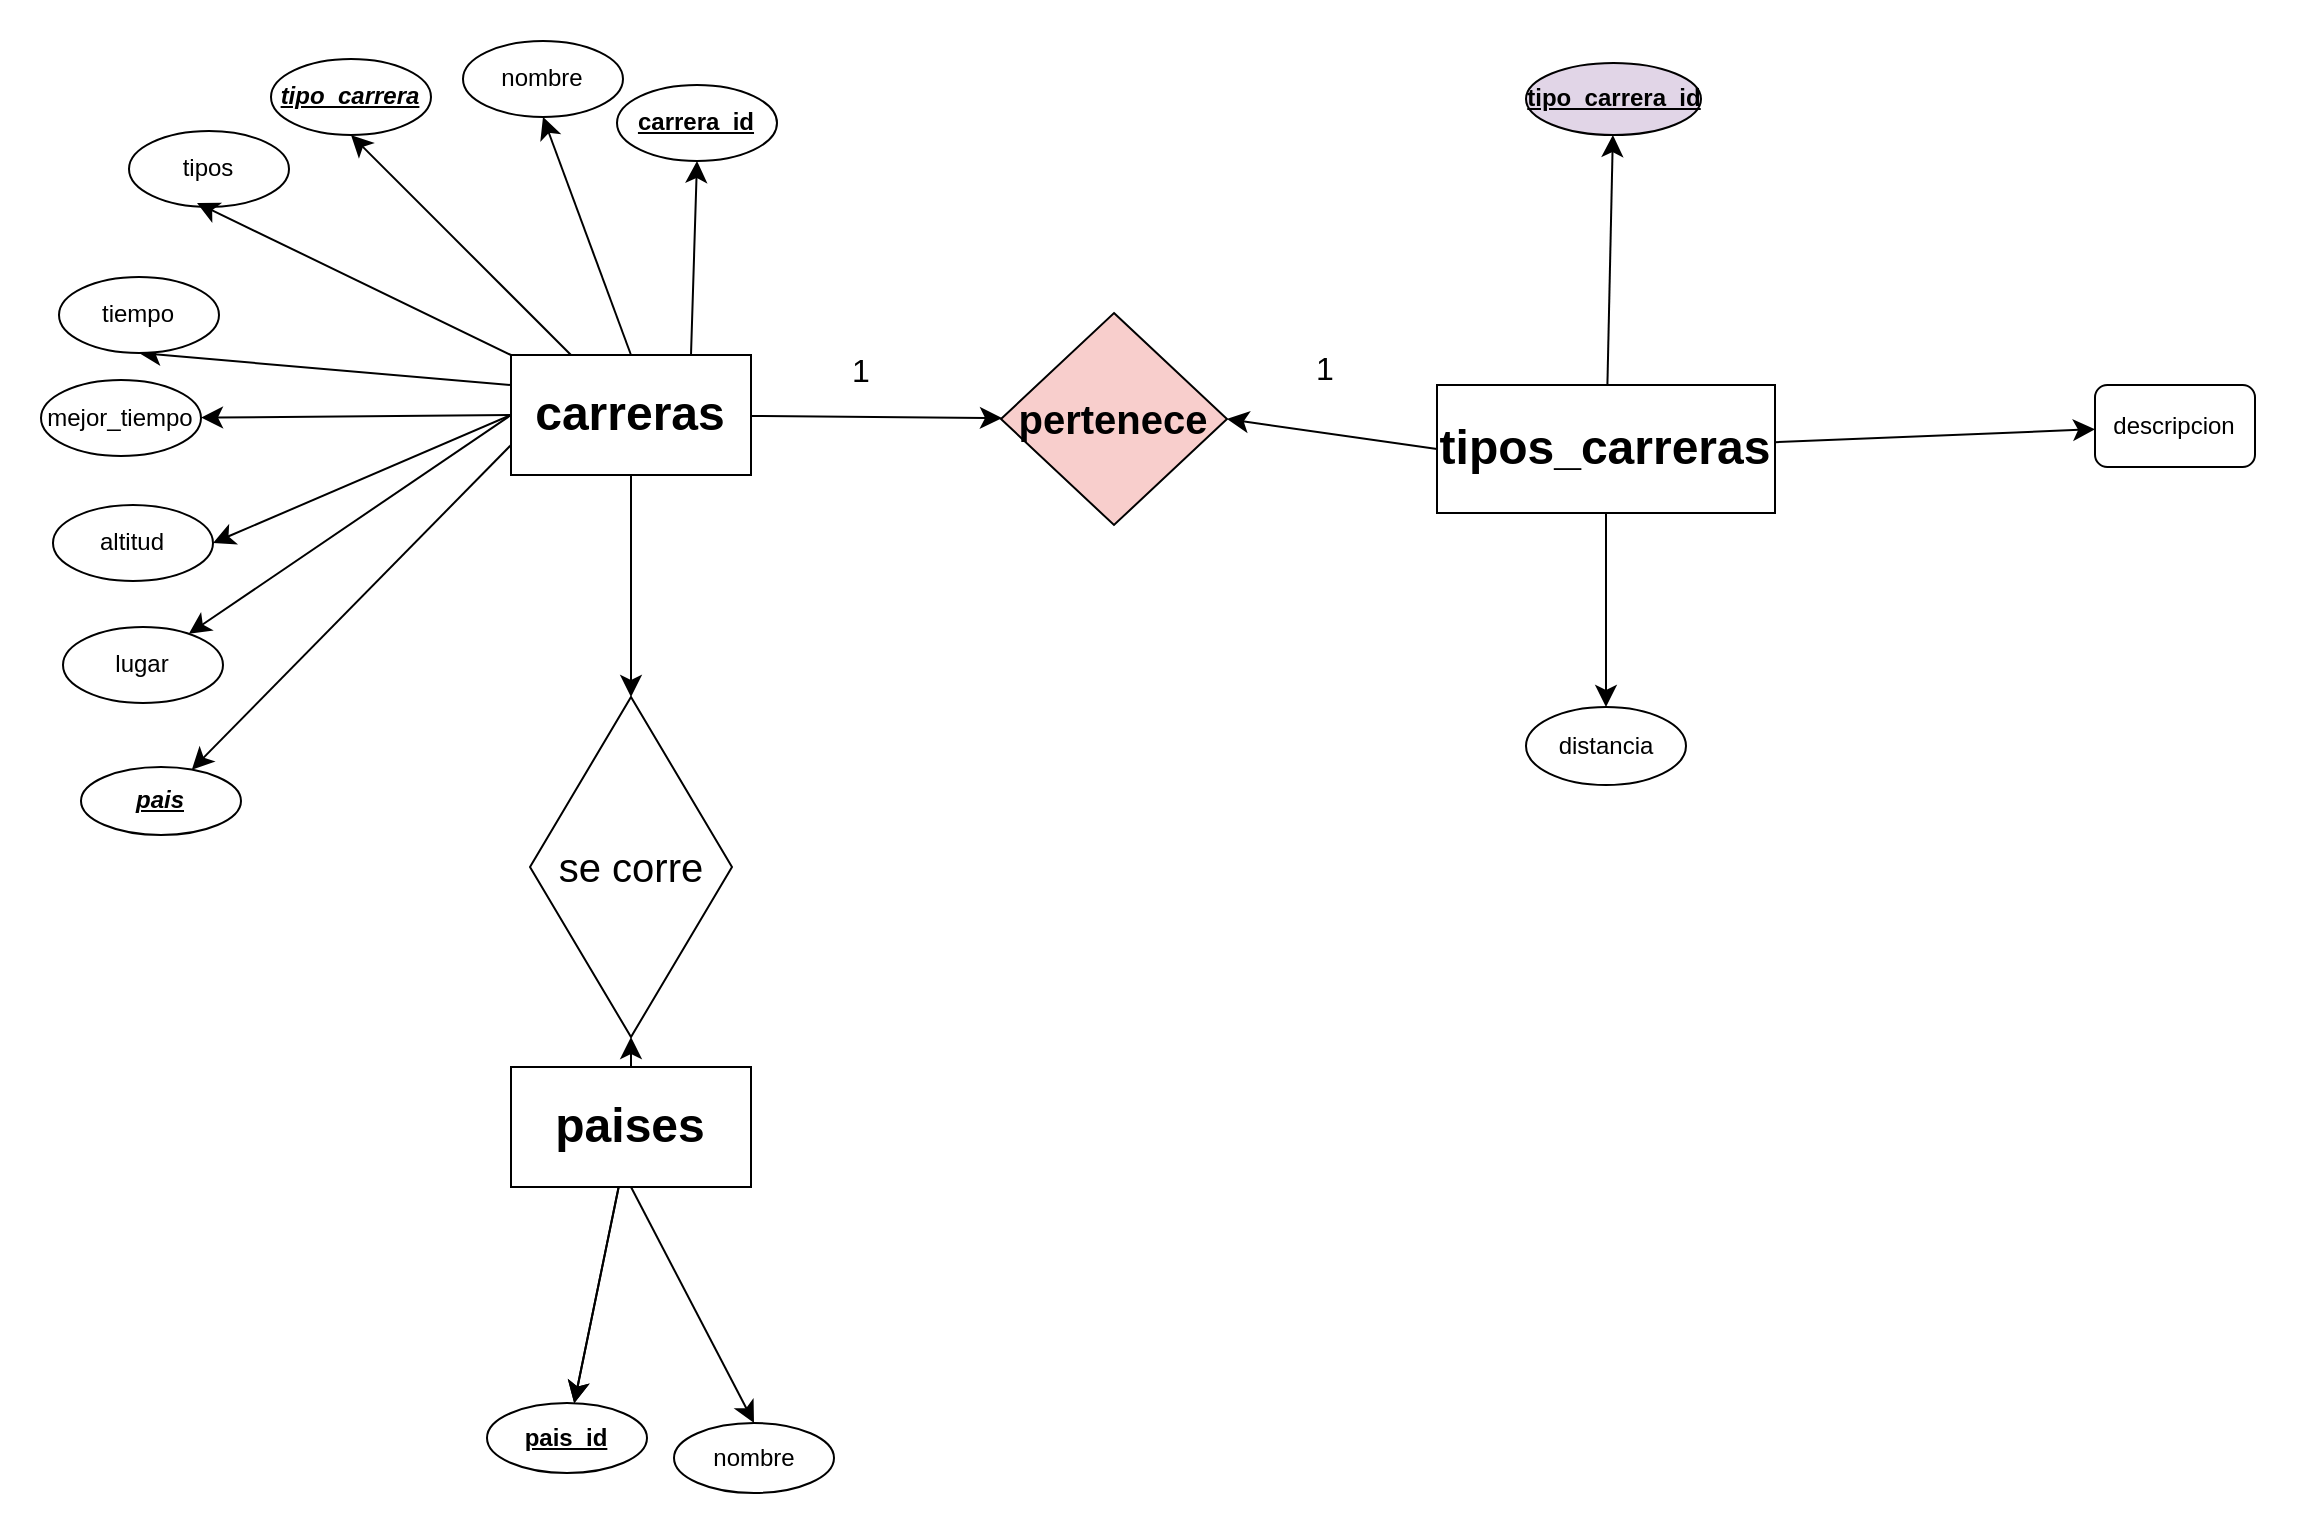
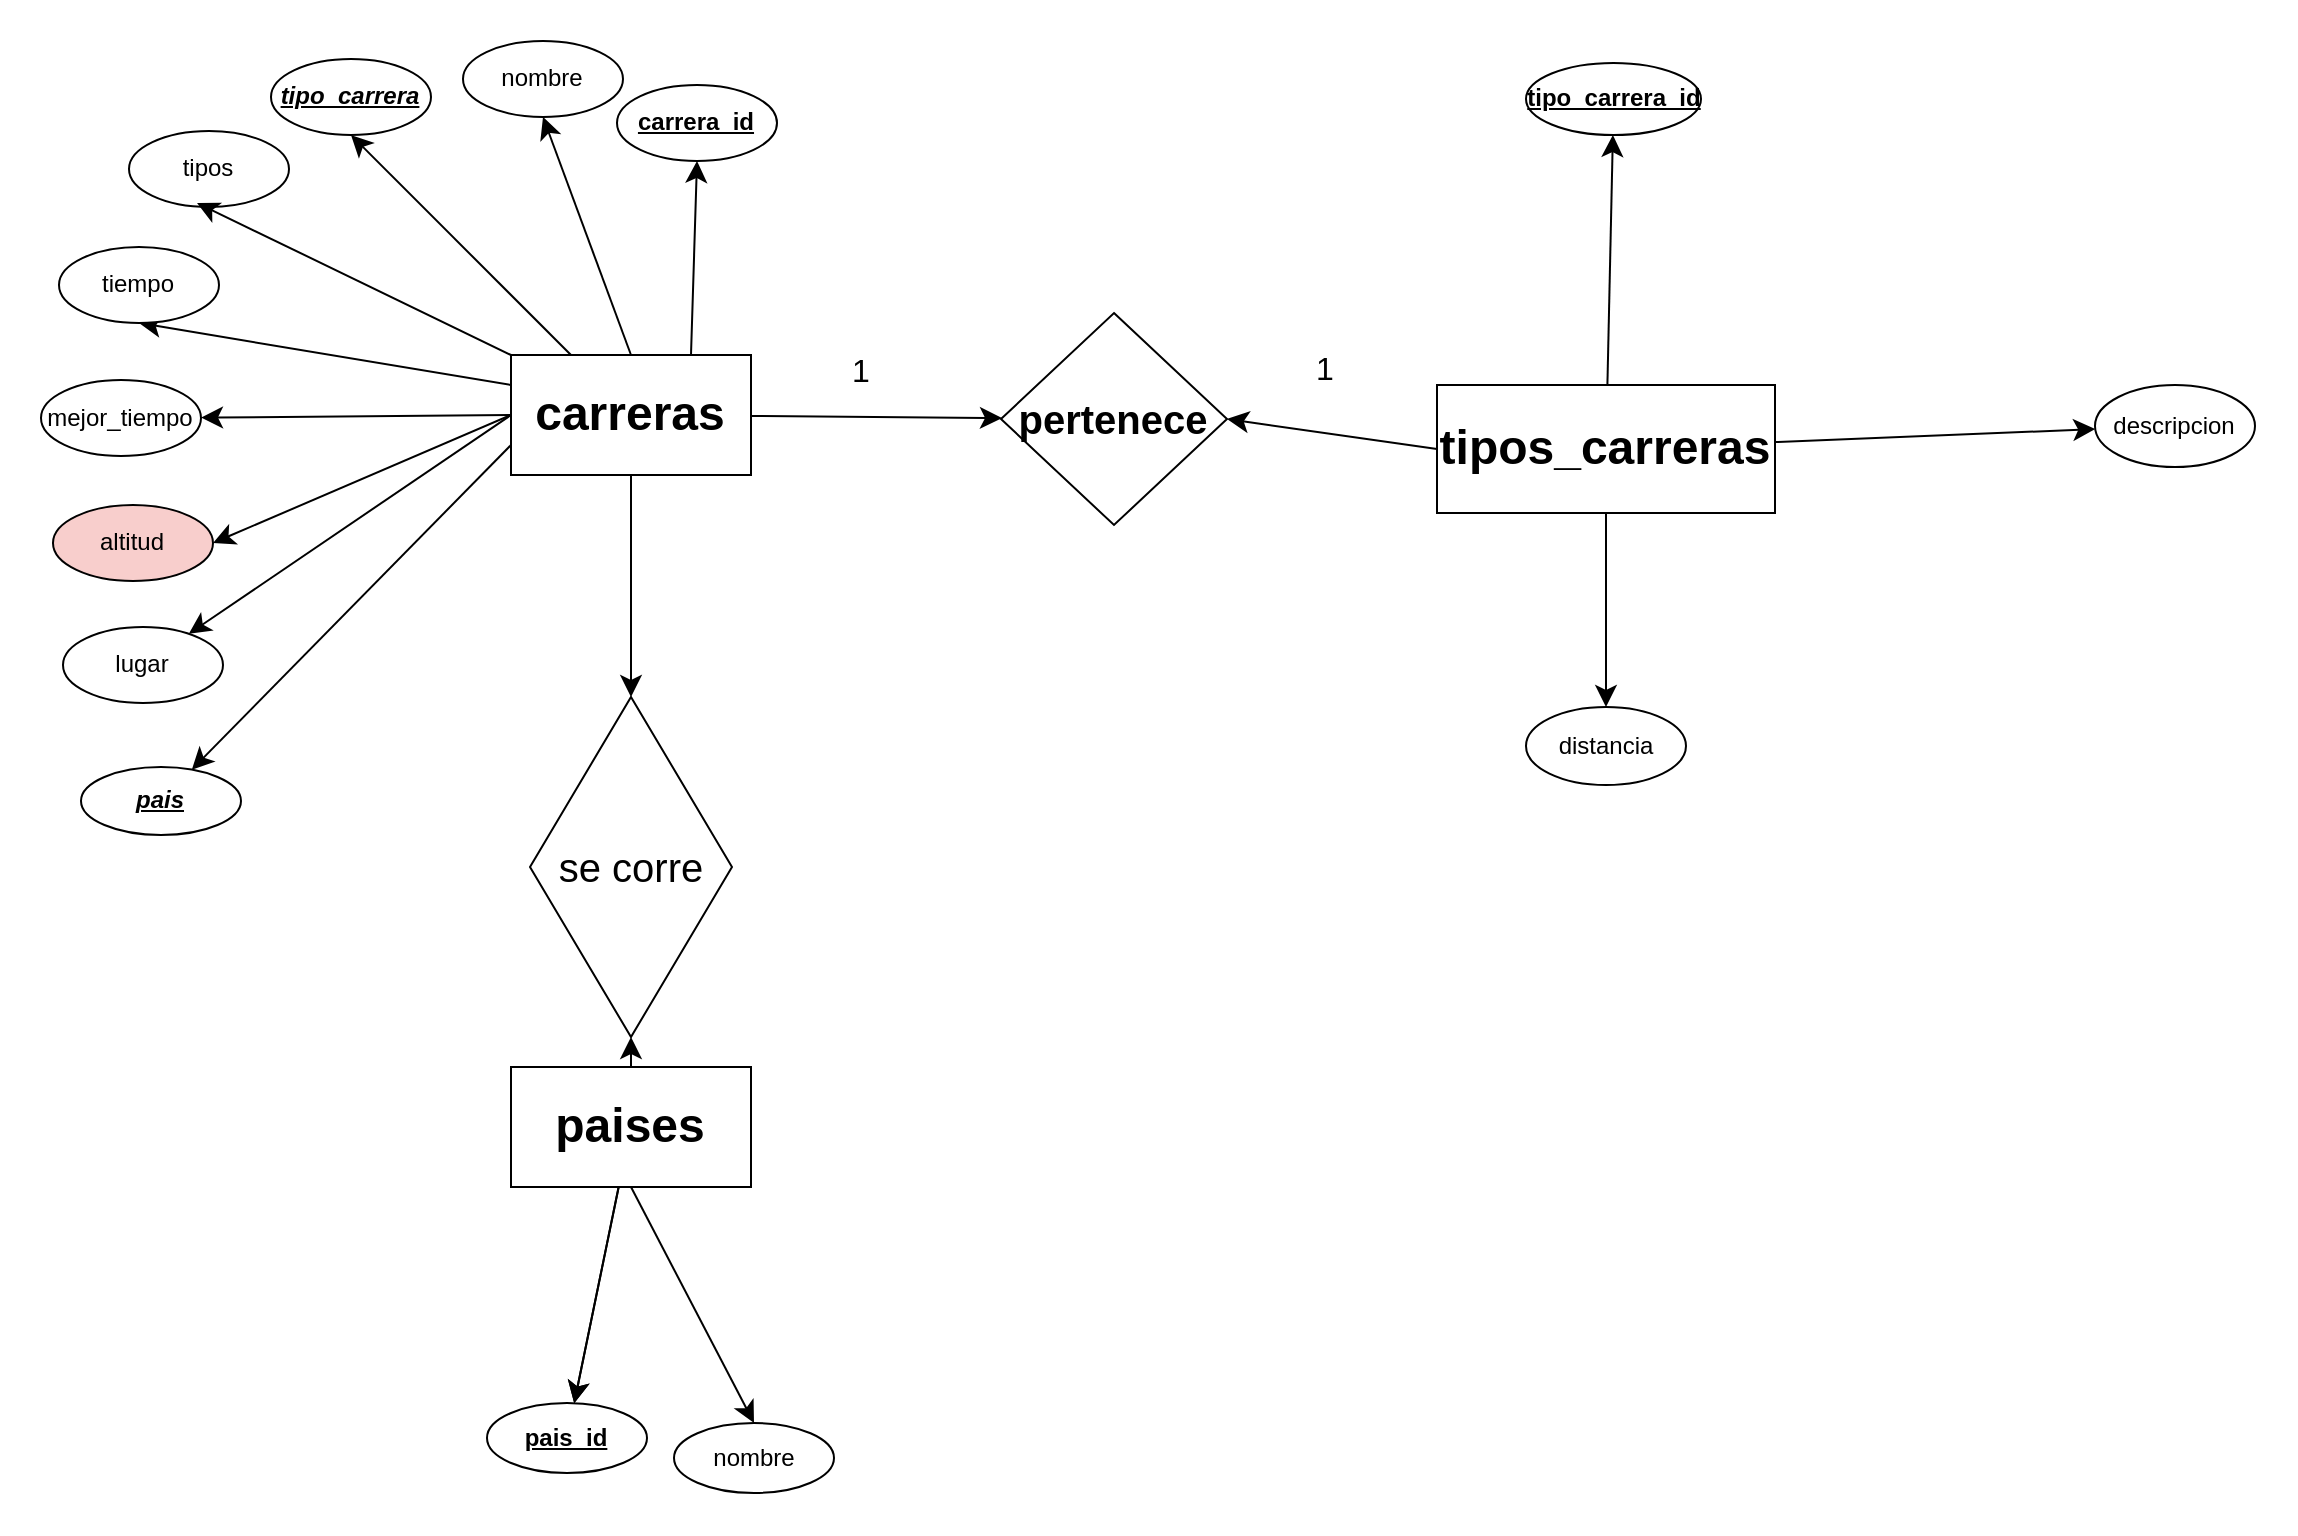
node "tipo_carrera_id": fillcolor #e1d5e7 -> #ffffff
node "tiempo": moved (139, 315) -> (139, 285)
node "pertenece": fillcolor #f8cecc -> #ffffff
node "descripcion": shape rounded rectangle -> ellipse
node "altitud": fillcolor #ffffff -> #f8cecc
